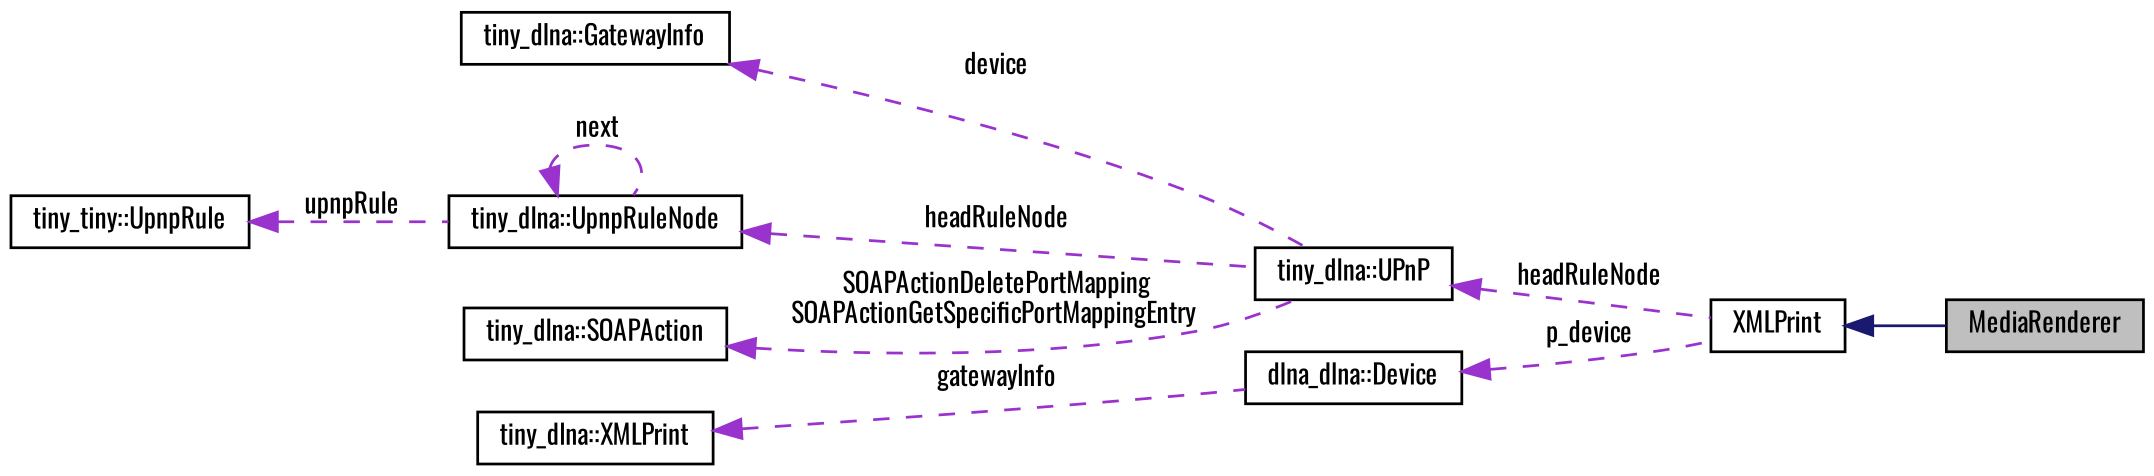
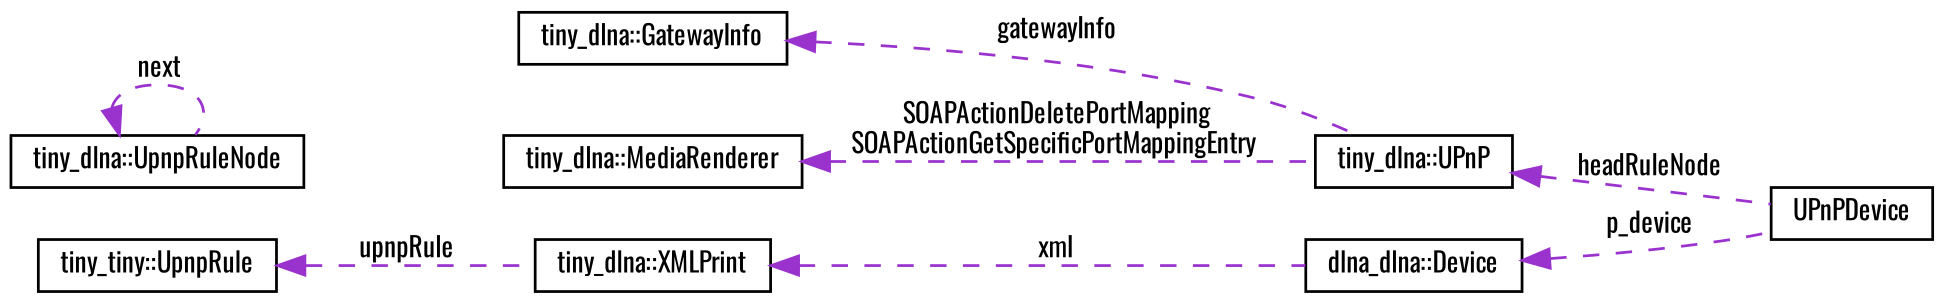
edge "tiny_dlna::UPnP" -> "tiny_dlna::GatewayInfo": label " device" -> " gatewayInfo"
edge "tiny_dlna::UpnpRuleNode" -> "tiny_tiny::UpnpRule": now "tiny_dlna::XMLPrint" -> "tiny_tiny::UpnpRule"
edge "tiny_dlna::UPnP" -> "tiny_dlna::UpnpRuleNode": removed, label "headRuleNode"
node "XMLPrint": label "XMLPrint" -> "UPnPDevice"
node "MediaRenderer": removed
node "tiny_dlna::SOAPAction": label "tiny_dlna::SOAPAction" -> "tiny_dlna::MediaRenderer"
edge "dlna_dlna::Device" -> "tiny_dlna::XMLPrint": label " gatewayInfo" -> " xml"
